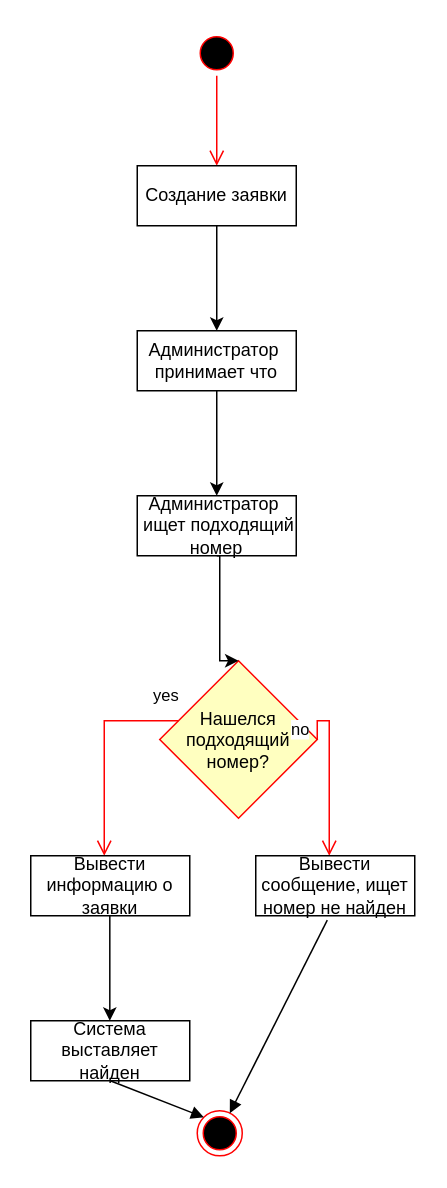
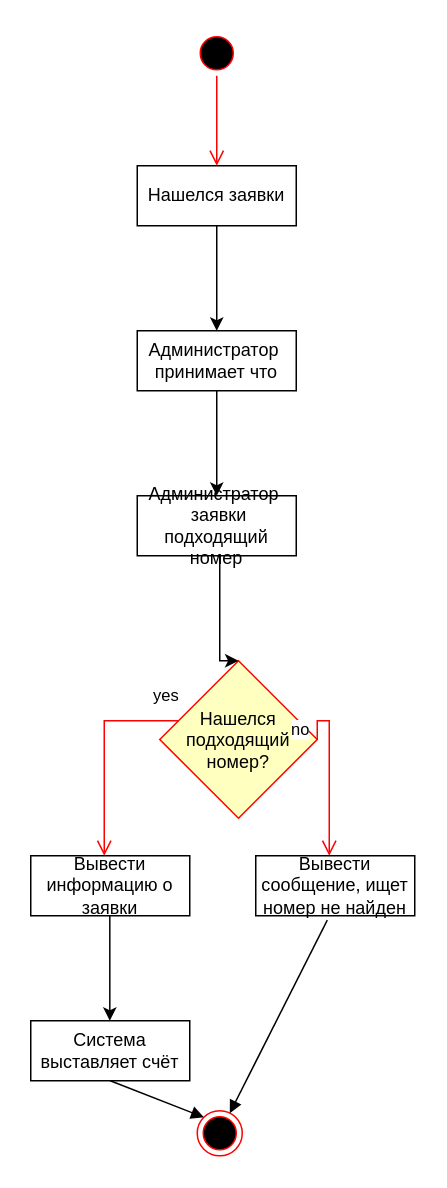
node "Создание заявки": label "Создание заявки" -> "Нашелся заявки"
node "Администратор ищет подходящий номер": label "Администратор ищет подходящий номер" -> "Администратор заявки подходящий номер"
node "Система выставляет найден": label "Система выставляет найден" -> "Система выставляет счёт"
